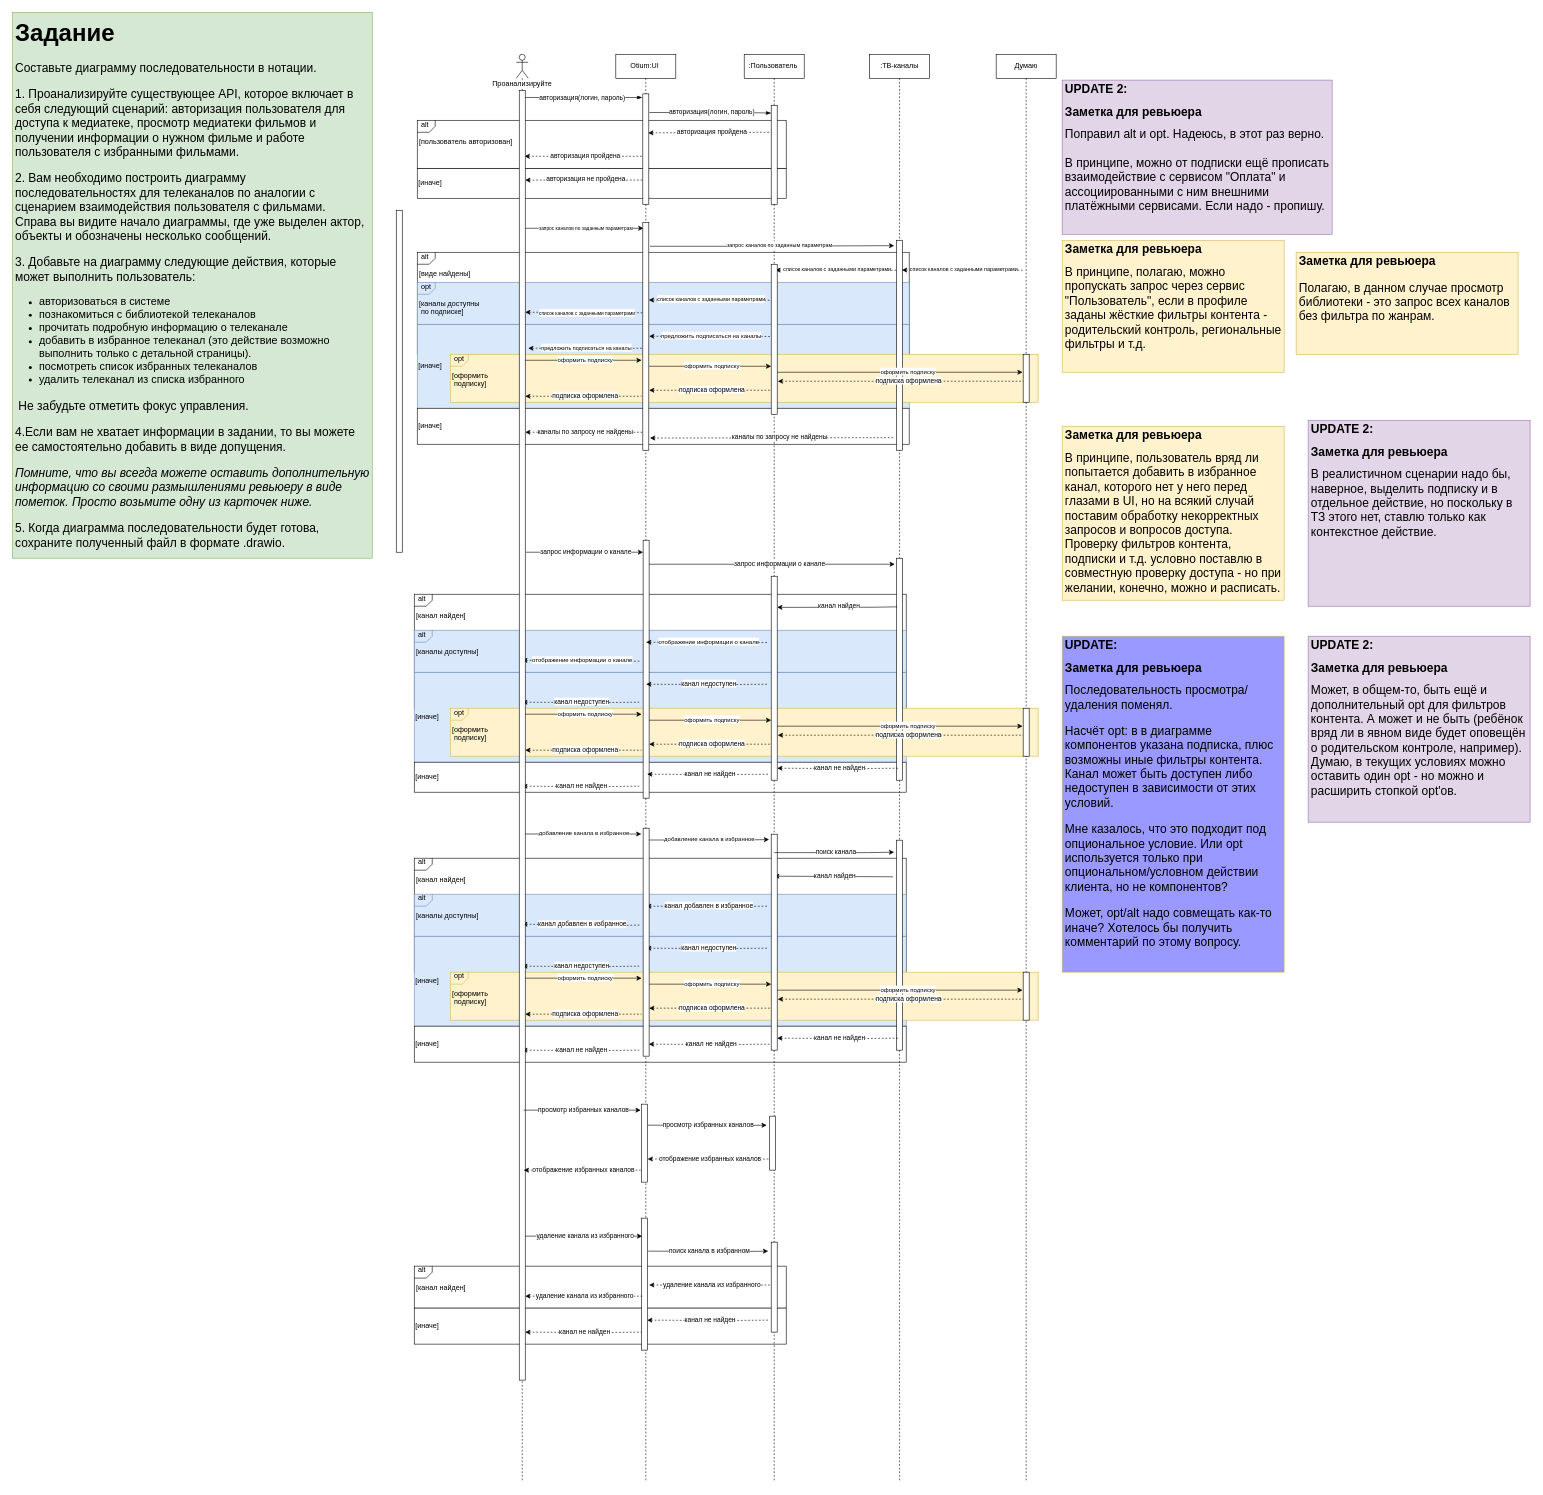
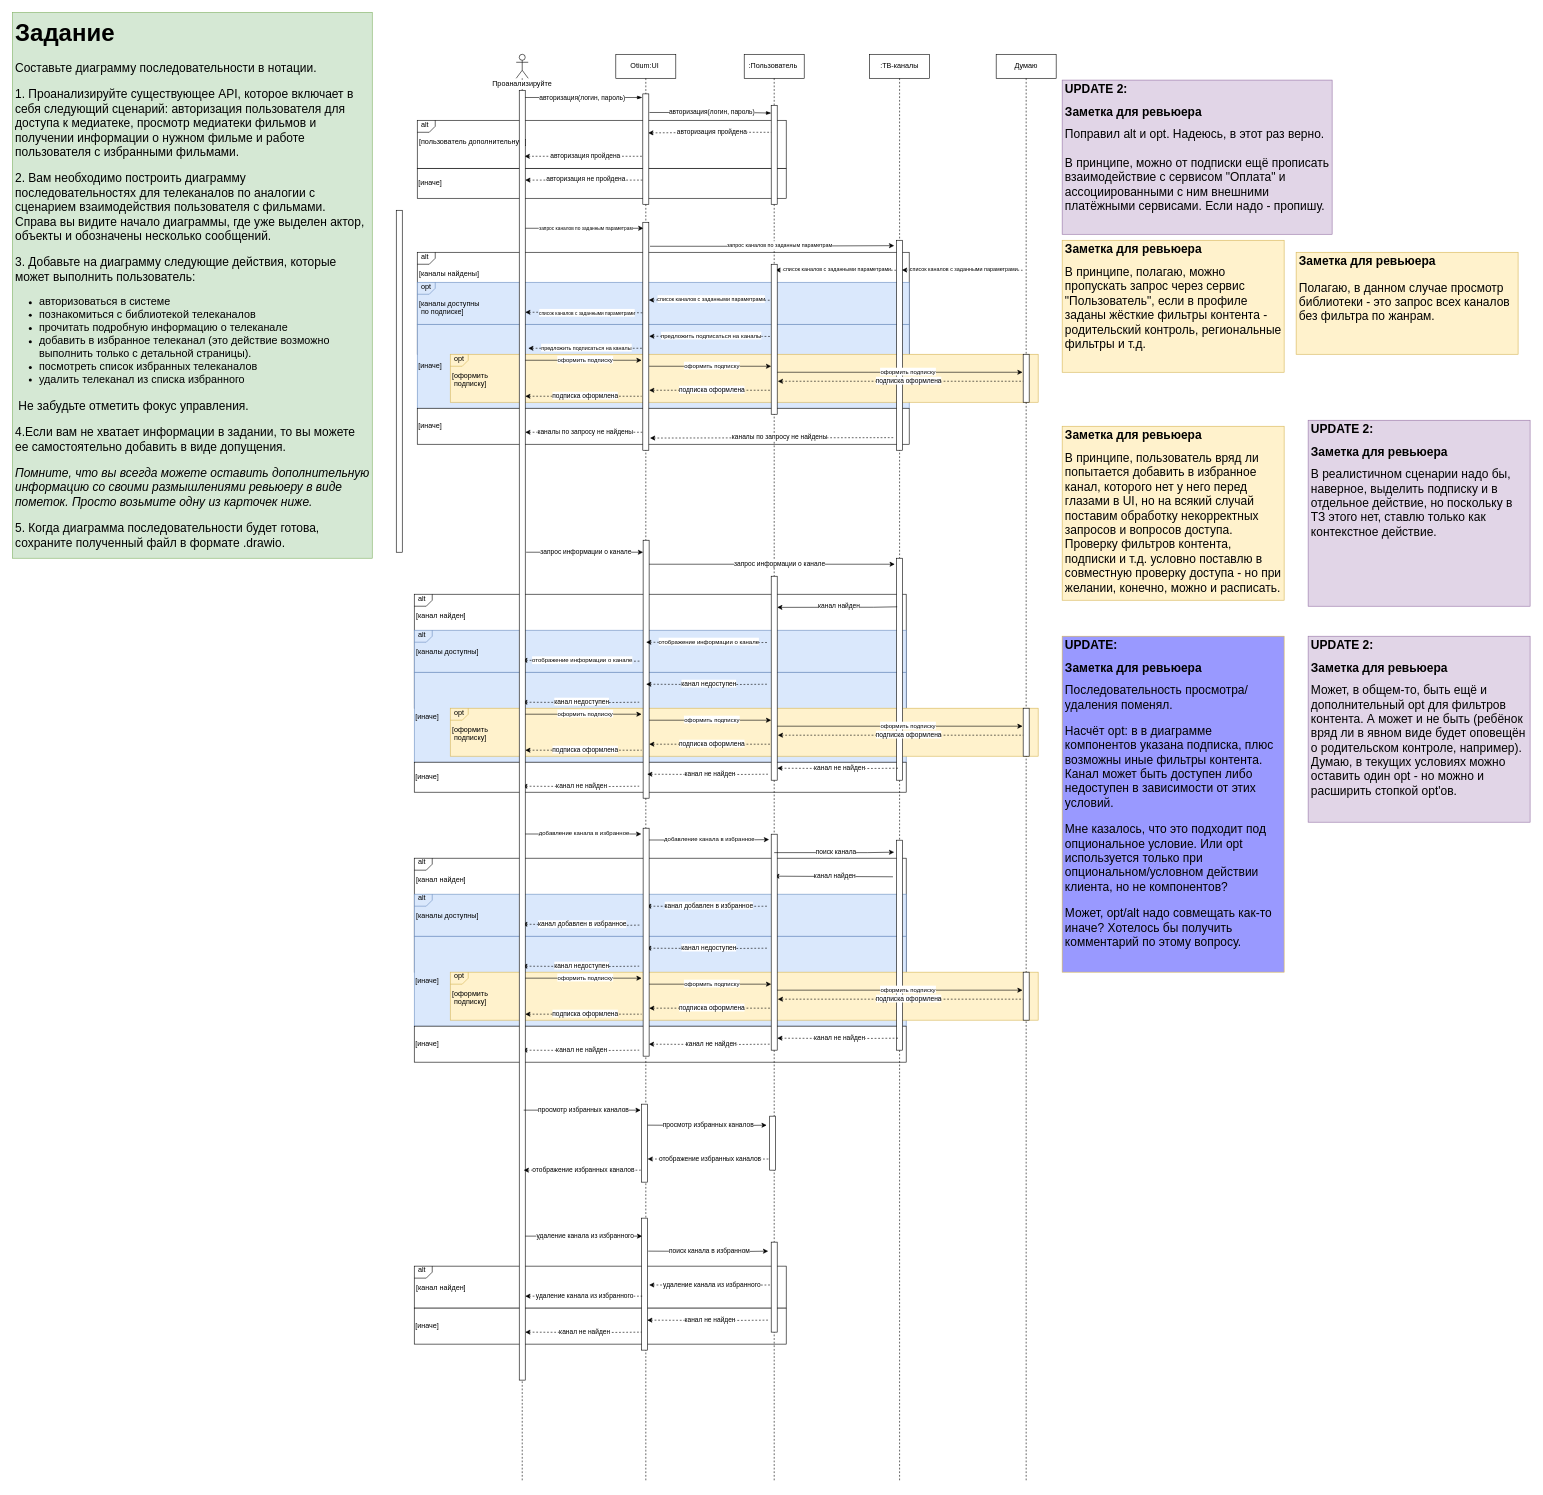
node "alt [пользователь авторизован]": label "alt [пользователь авторизован]" -> "alt [пользователь дополнительную]"
node "alt [виде найдены]": label "alt [виде найдены]" -> "alt [каналы найдены]"
